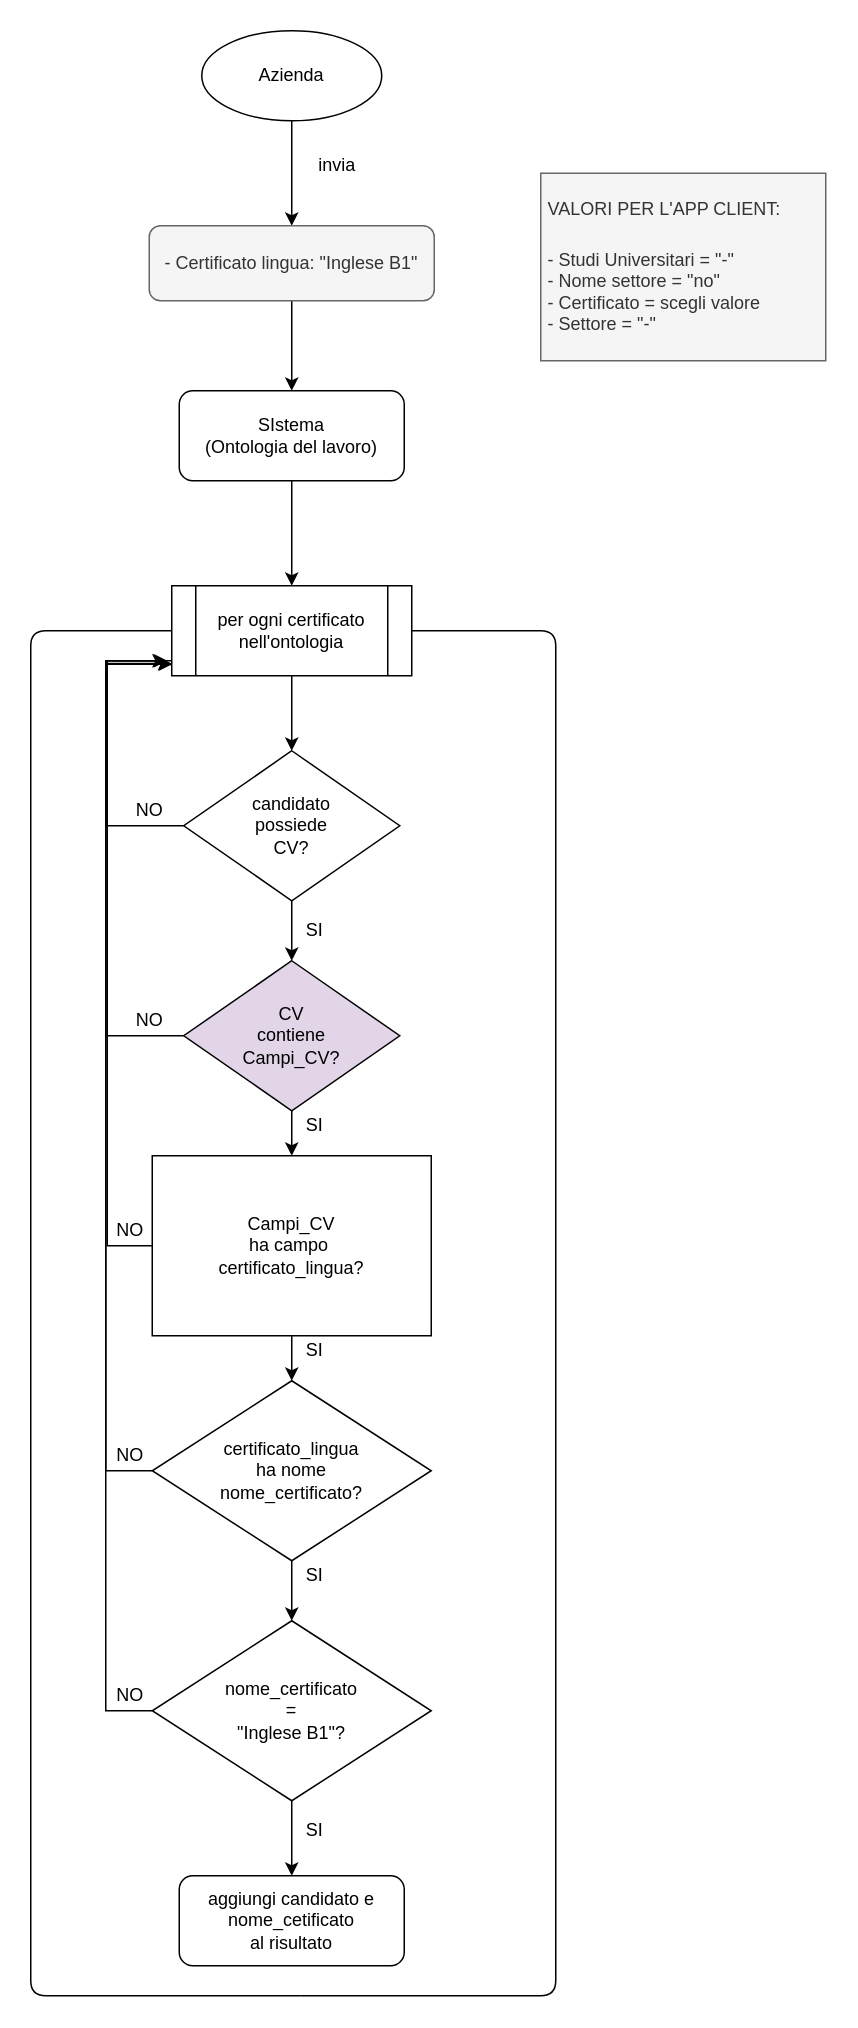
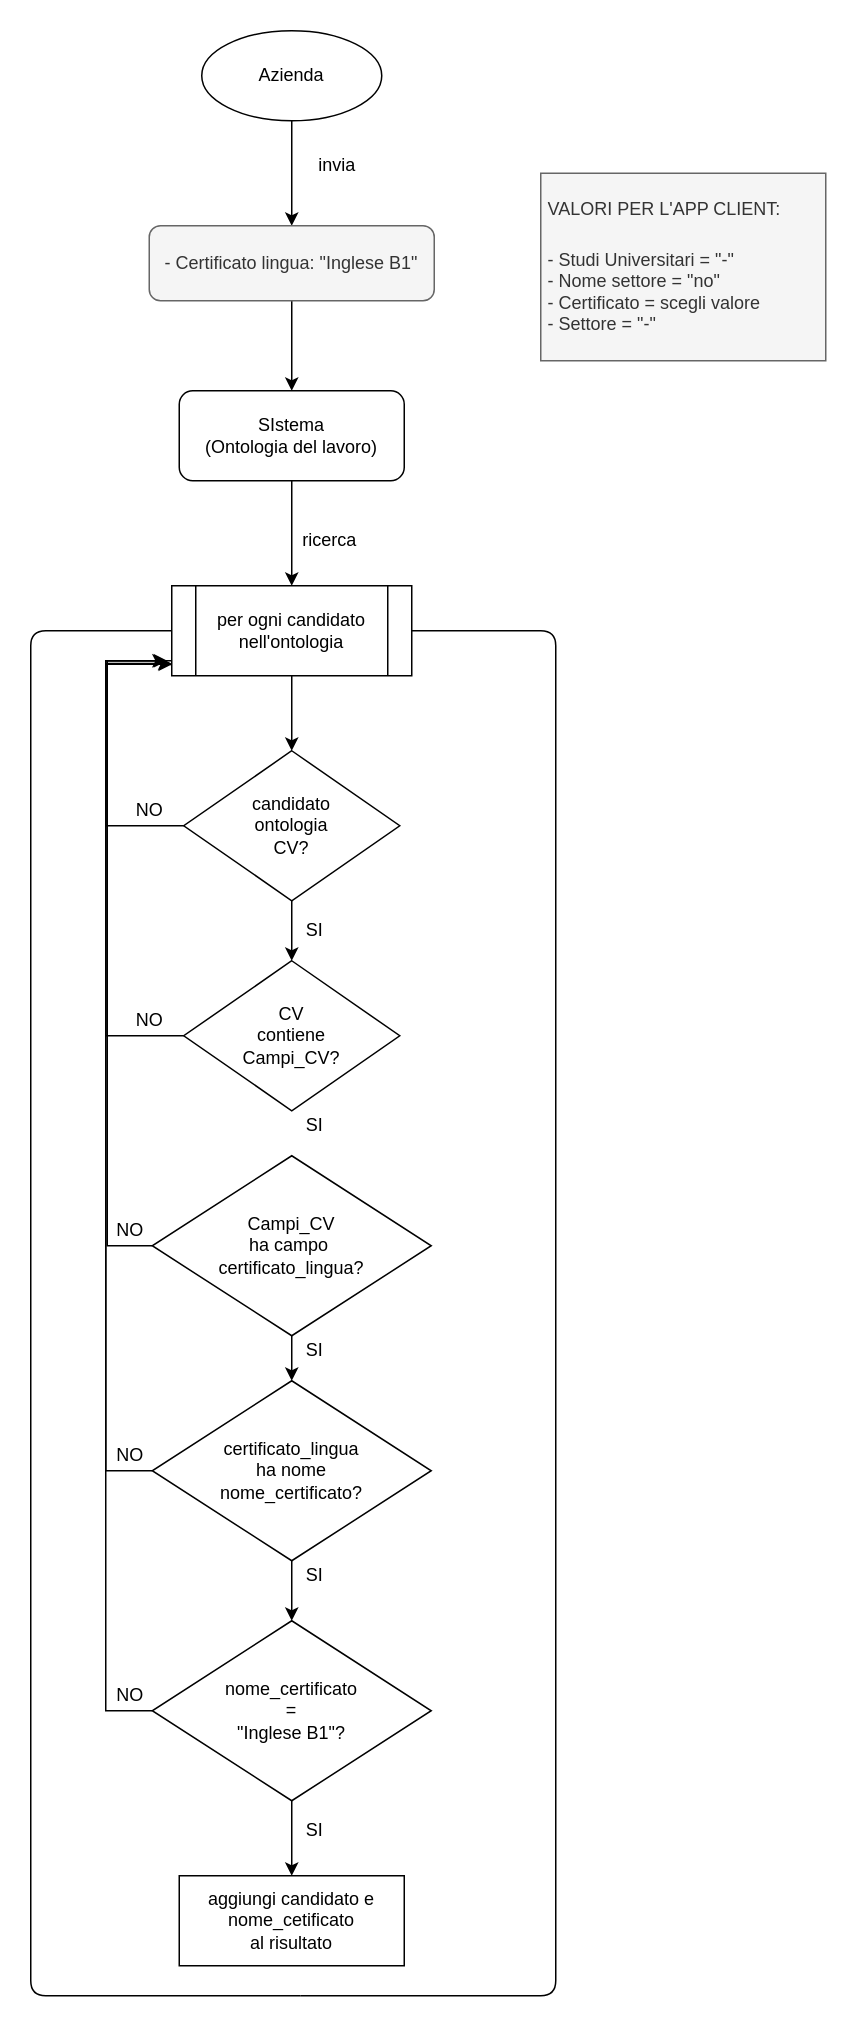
node "ricerca": added
node "per ogni certificato nell'ontologia": label "per ogni certificato nell'ontologia" -> "per ogni candidato nell'ontologia"
node "candidato possiede CV?": label "candidato possiede CV?" -> "candidato ontologia CV?"
node "CV contiene Campi_CV?": fillcolor #e1d5e7 -> #ffffff
edge "CV contiene Campi_CV?" -> "Campi_CV ha campo certificato_lingua?": removed
node "Campi_CV ha campo certificato_lingua?": shape rectangle -> diamond
node "aggiungi candidato e nome_cetificato al risultato": shape rounded rectangle -> rectangle
